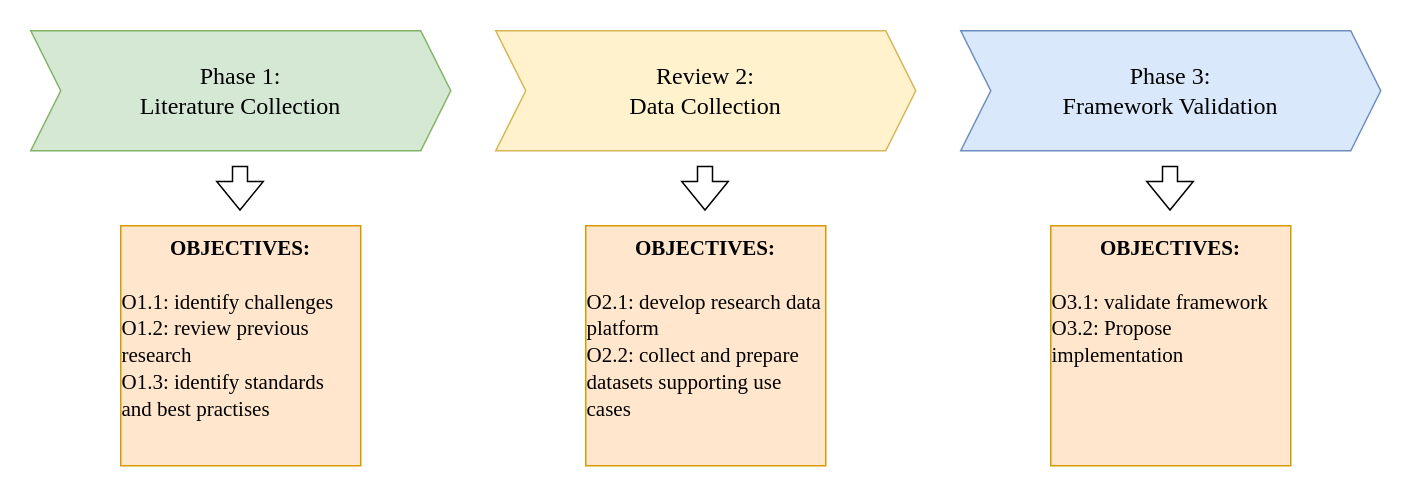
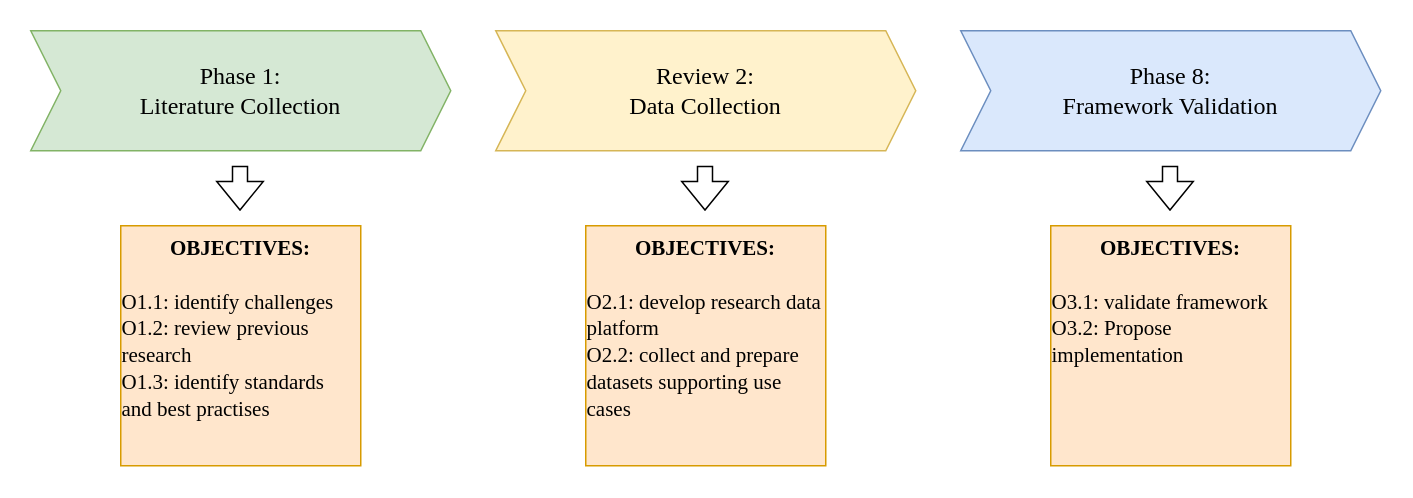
node "Phase 3: Framework Validation": label "Phase 3: Framework Validation" -> "Phase 8: Framework Validation"
